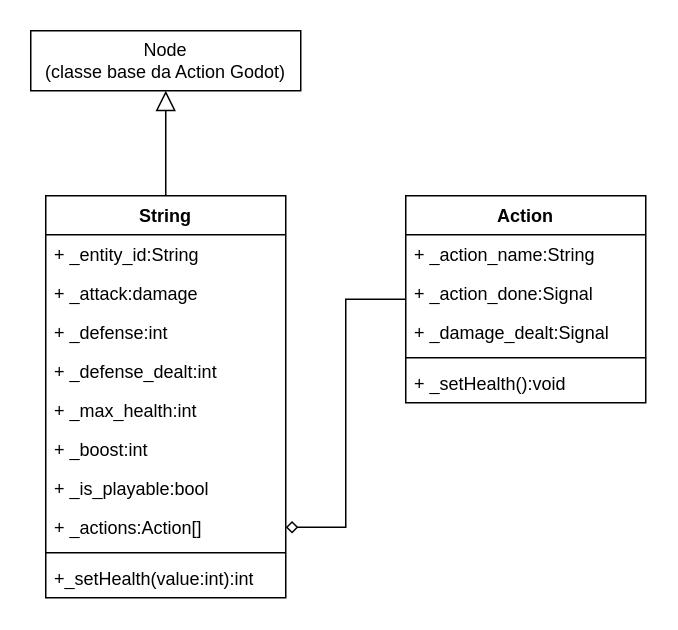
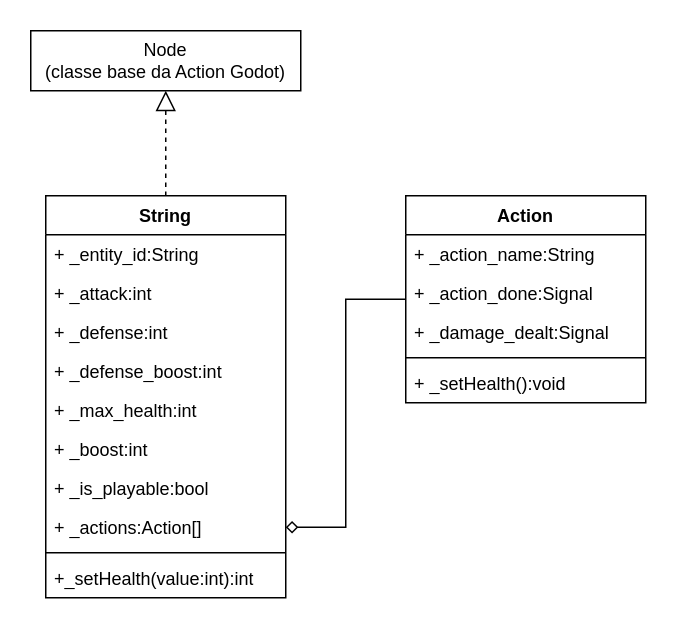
edge "String" -> "Node (classe base da Action Godot)": style solid -> dashed
node "+ _attack:damage": label "+ _attack:damage" -> "+ _attack:int"
node "+ _defense_dealt:int": label "+ _defense_dealt:int" -> "+ _defense_boost:int"
